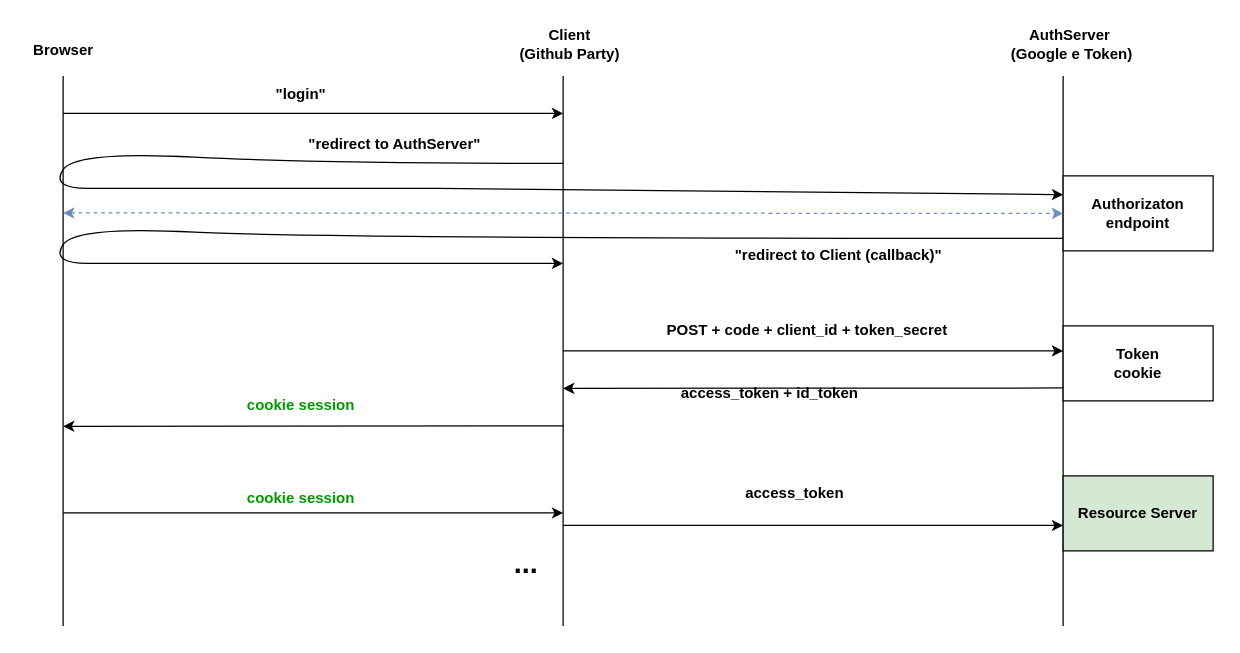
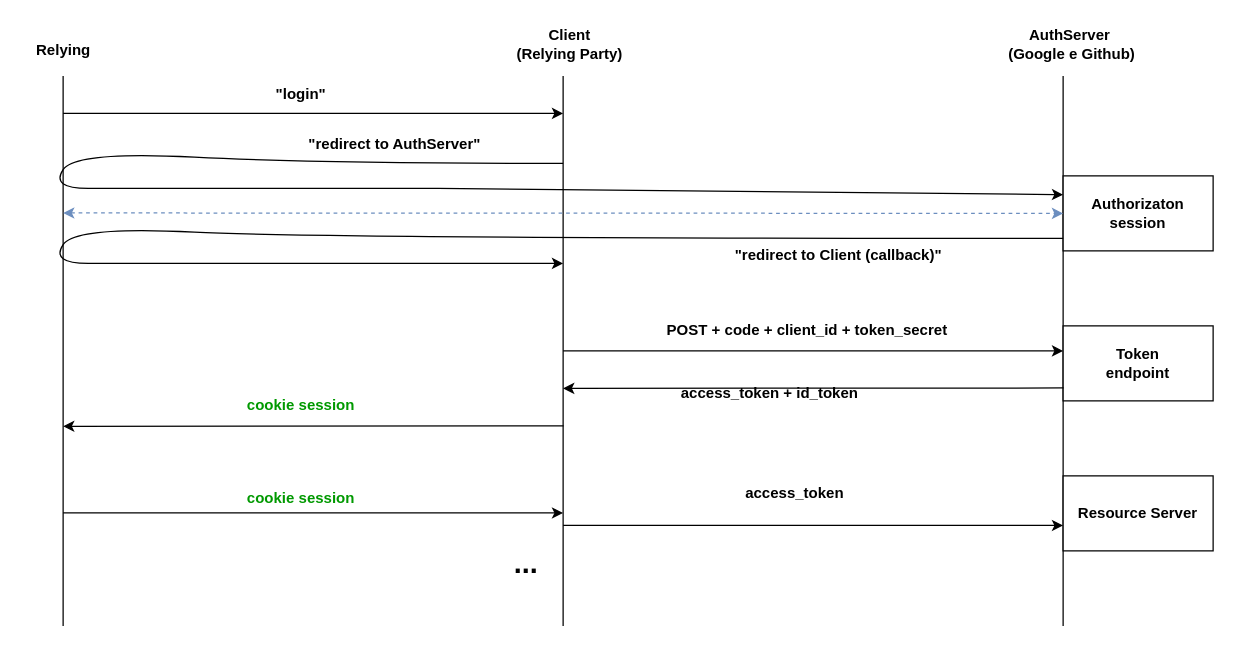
node "Client (Github Party)": label "Client (Github Party)" -> "Client (Relying Party)"
node "AuthServer (Google e Token)": label "AuthServer (Google e Token)" -> "AuthServer (Google e Github)"
node "Browser": label "Browser" -> "Relying"
node "Authorizaton endpoint": label "Authorizaton endpoint" -> "Authorizaton session"
node "Token cookie": label "Token cookie" -> "Token endpoint"
node "Resource Server": fillcolor #d5e8d4 -> #ffffff
